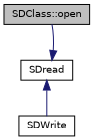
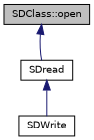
edge "SDClass::open" -> "SDread": reversed
